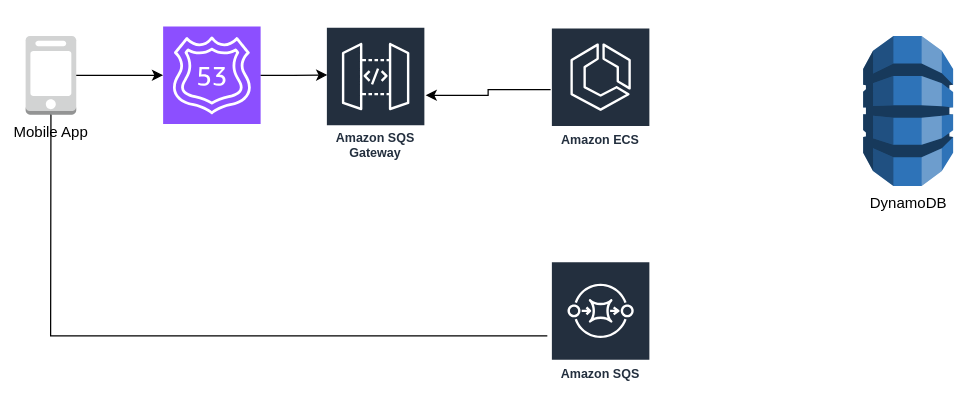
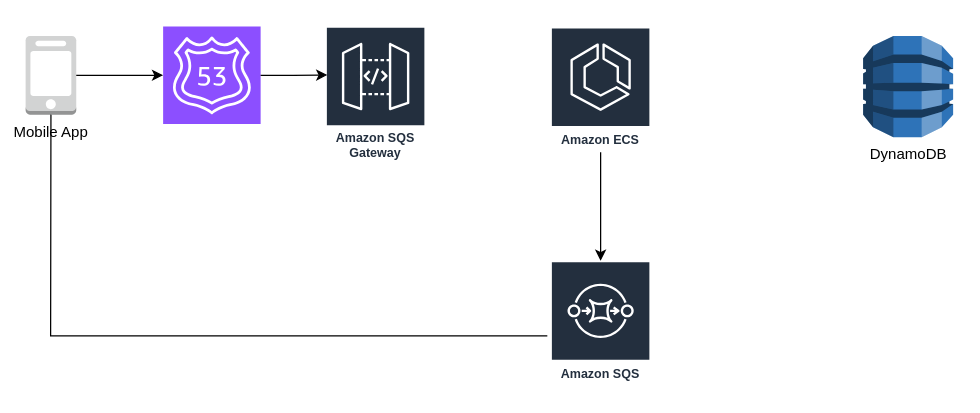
edge "Amazon ECS" -> "Amazon SQS Gateway": now "Amazon ECS" -> "Amazon SQS"
node "DynamoDB": size 90x150 -> 90x101
